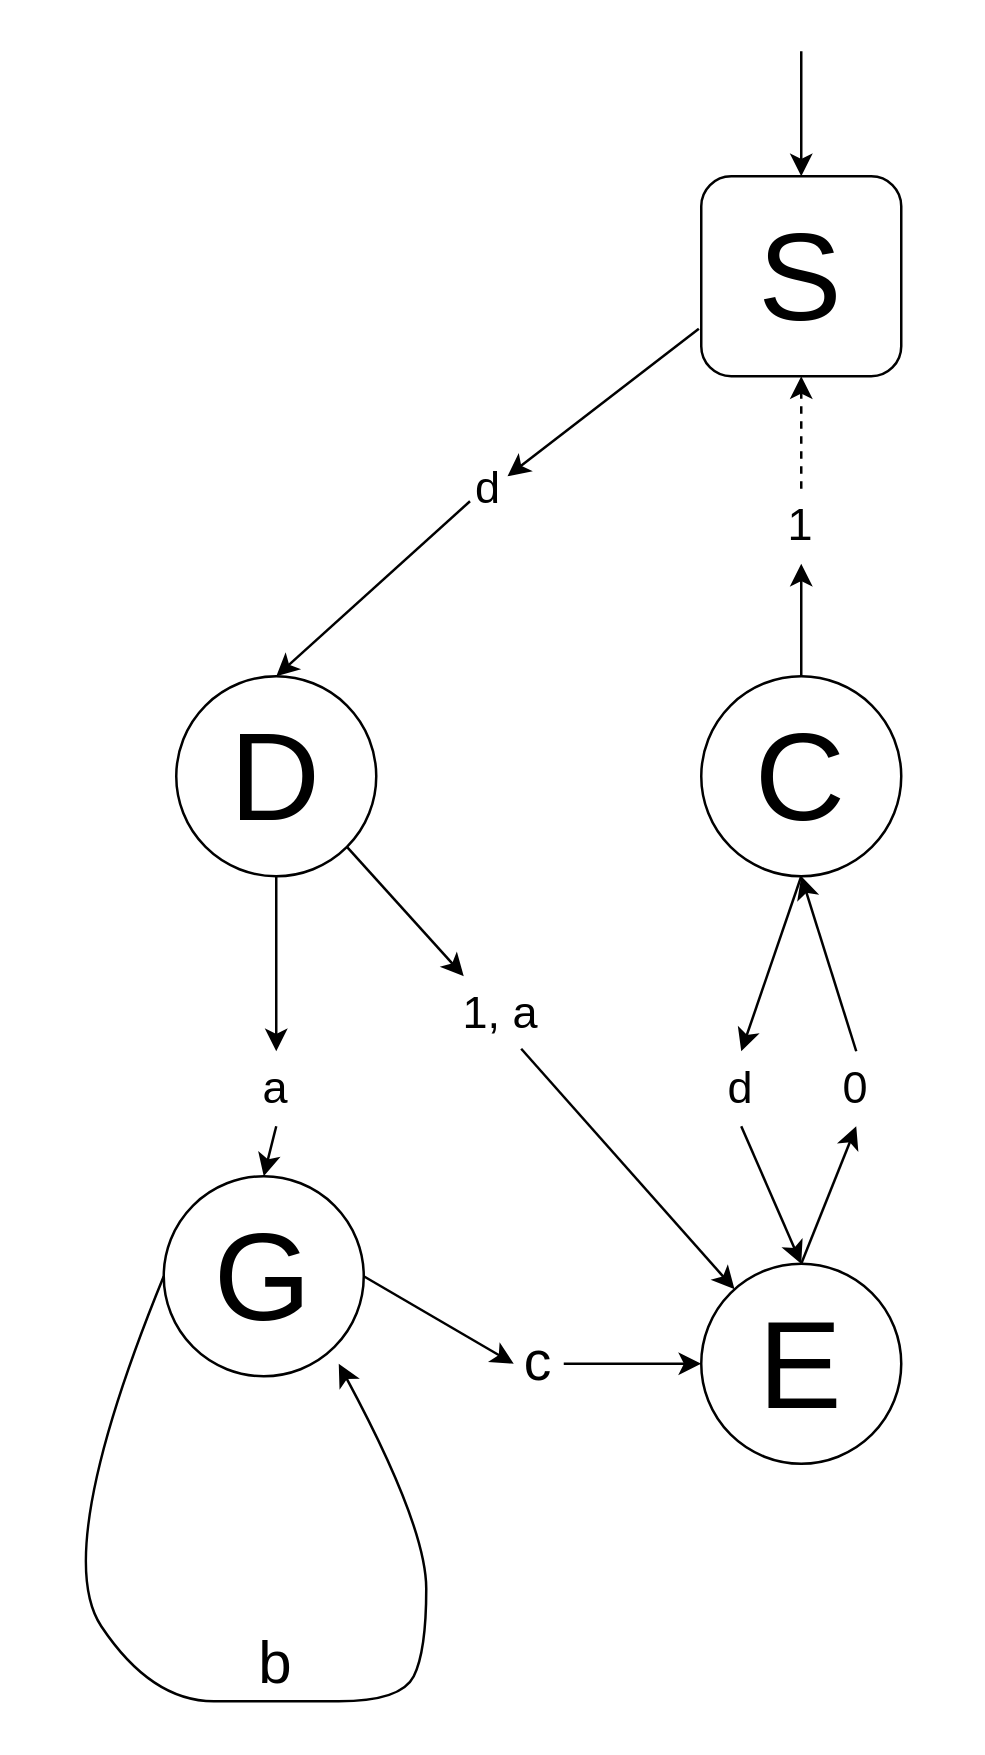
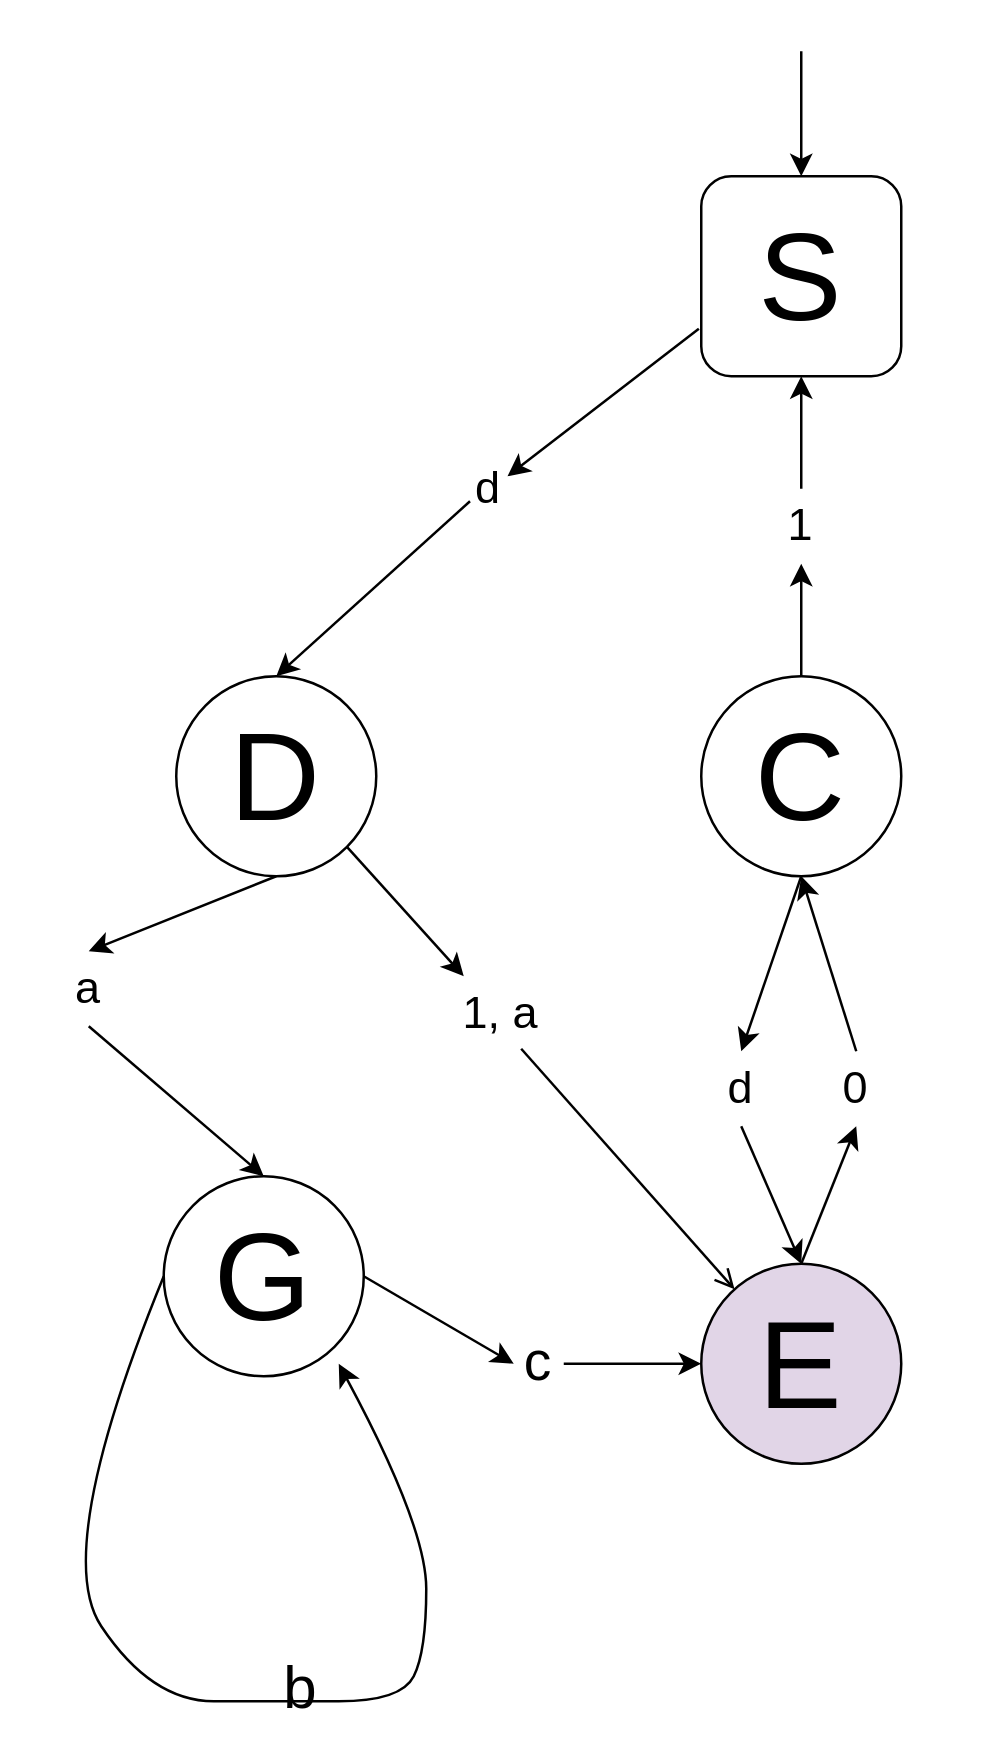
edge "1" -> "S": style dashed -> solid
node "a": moved (276, 1089) -> (89, 989)
edge "1, a" -> "E": arrowhead classic -> open
node "E": fillcolor #ffffff -> #e1d5e7
node "b": moved (276, 1664) -> (301, 1689)
